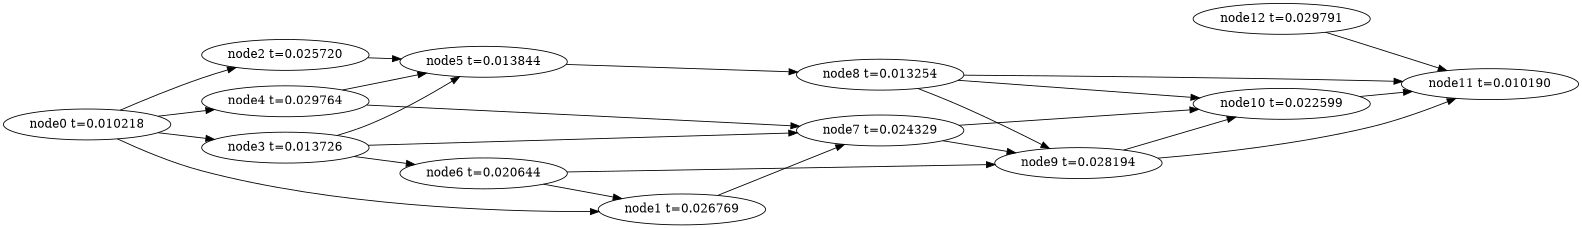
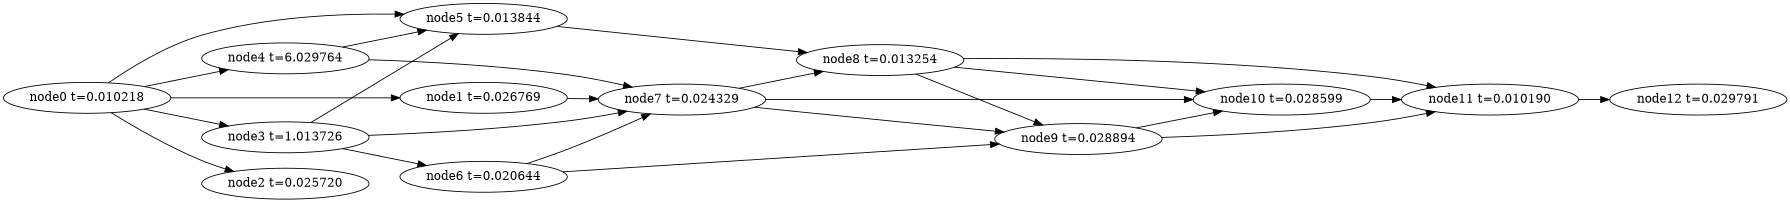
edge "node12 t=0.029791" -> "node11 t=0.010190": reversed
edge "node2 t=0.025720" -> "node5 t=0.013844": now "node0 t=0.010218" -> "node5 t=0.013844"
edge "node7 t=0.024329" -> "node8 t=0.013254": added
node "node4 t=0.029764": label "node4 t=0.029764" -> "node4 t=6.029764"
node "node10 t=0.022599": label "node10 t=0.022599" -> "node10 t=0.028599"
node "node3 t=0.013726": label "node3 t=0.013726" -> "node3 t=1.013726"
node "node9 t=0.028194": label "node9 t=0.028194" -> "node9 t=0.028894"
edge "node6 t=0.020644" -> "node1 t=0.026769": now "node6 t=0.020644" -> "node7 t=0.024329"
